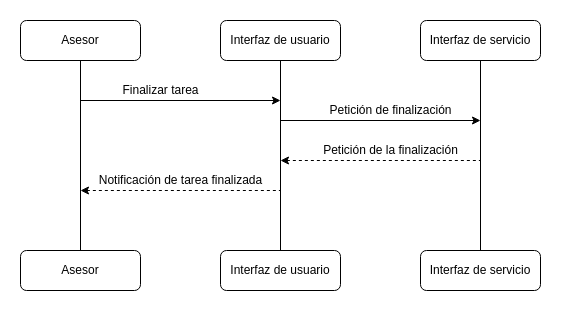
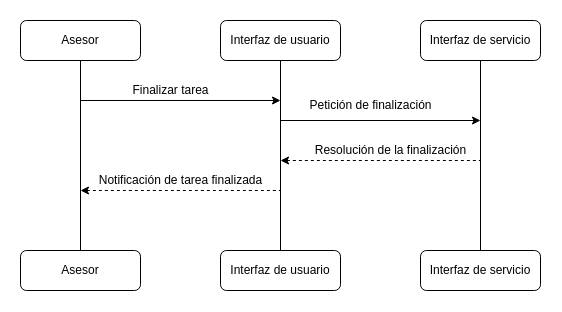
node "Finalizar tarea": moved (161, 91) -> (171, 91)
node "Petición de finalización": moved (391, 111) -> (371, 106)
node "Petición de la finalización": label "Petición de la finalización" -> "Resolución de la finalización"
